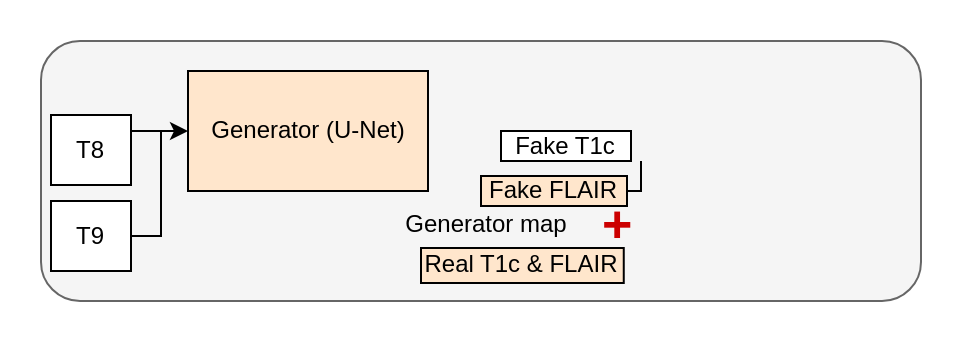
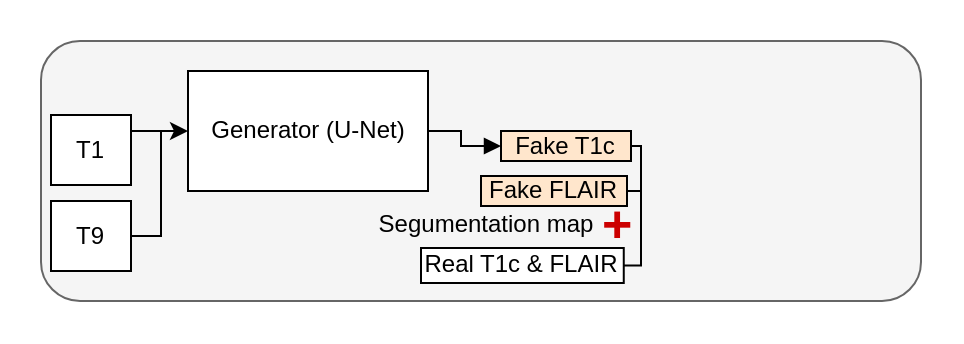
node "Generator (U-Net)": fillcolor #ffe6cc -> #ffffff
edge "Generator (U-Net)" -> "Fake T1c": added
node "Fake T1c": fillcolor #ffffff -> #ffe6cc
node "T8": label "T8" -> "T1"
node "Generator map": label "Generator map" -> "Segumentation map"
edge "Fake T1c" -- "Real T1c & FLAIR": added
node "Real T1c & FLAIR": fillcolor #ffe6cc -> #ffffff
